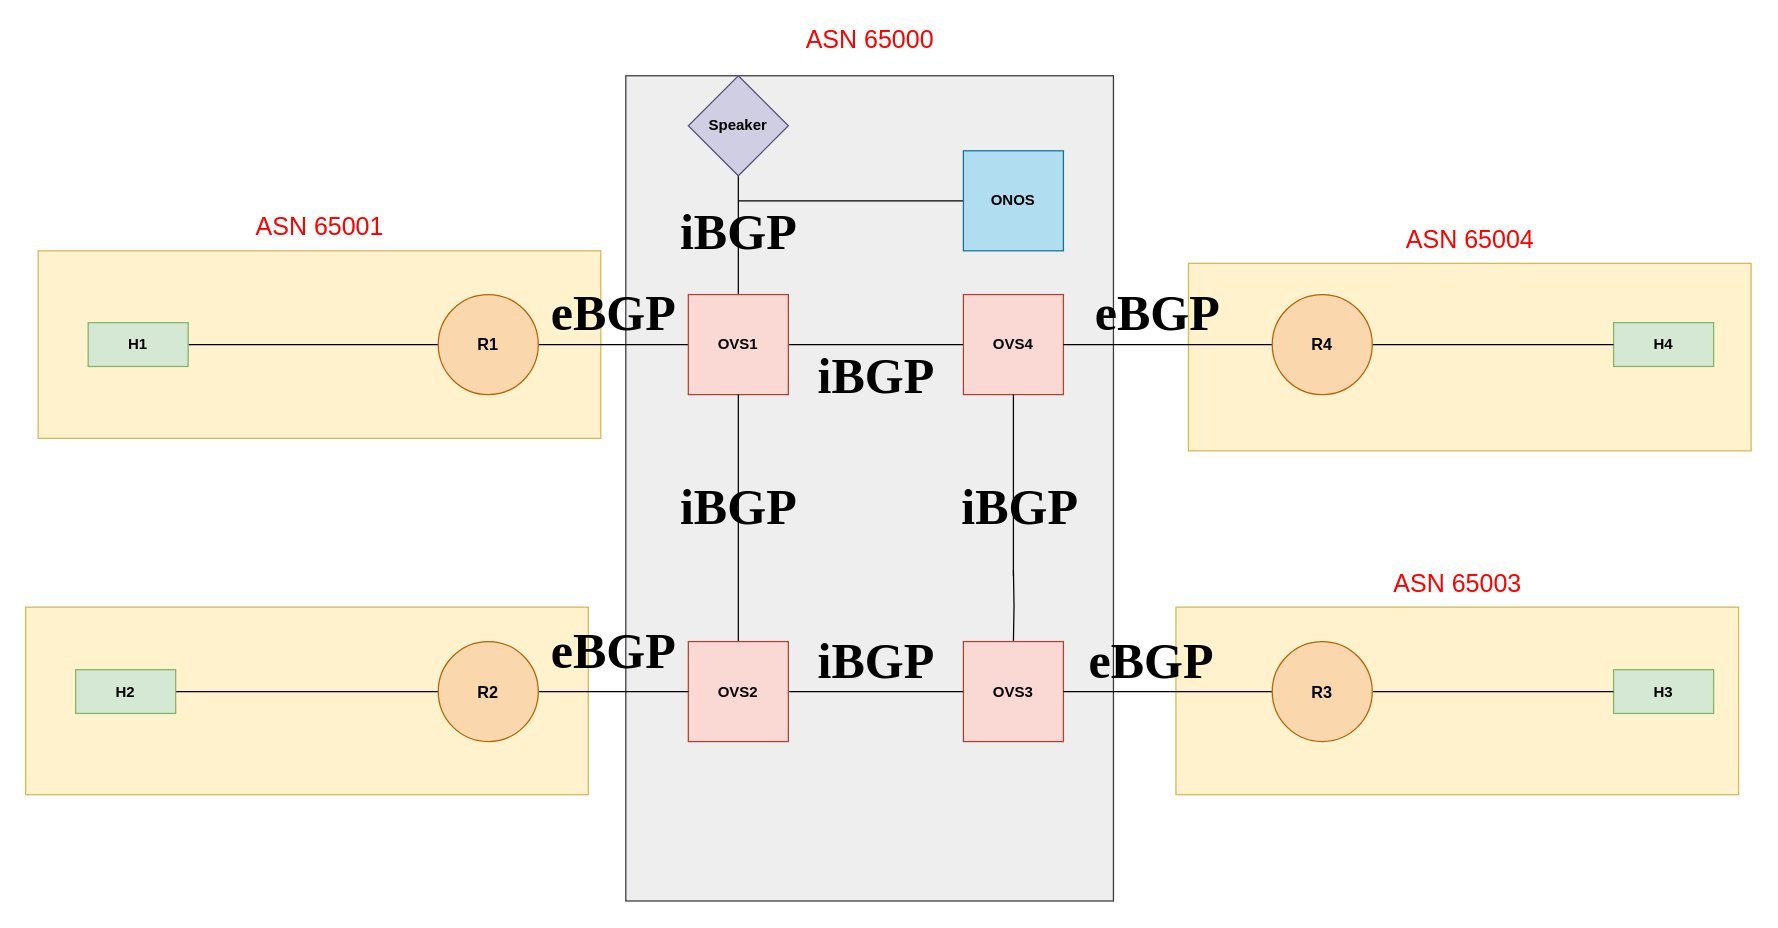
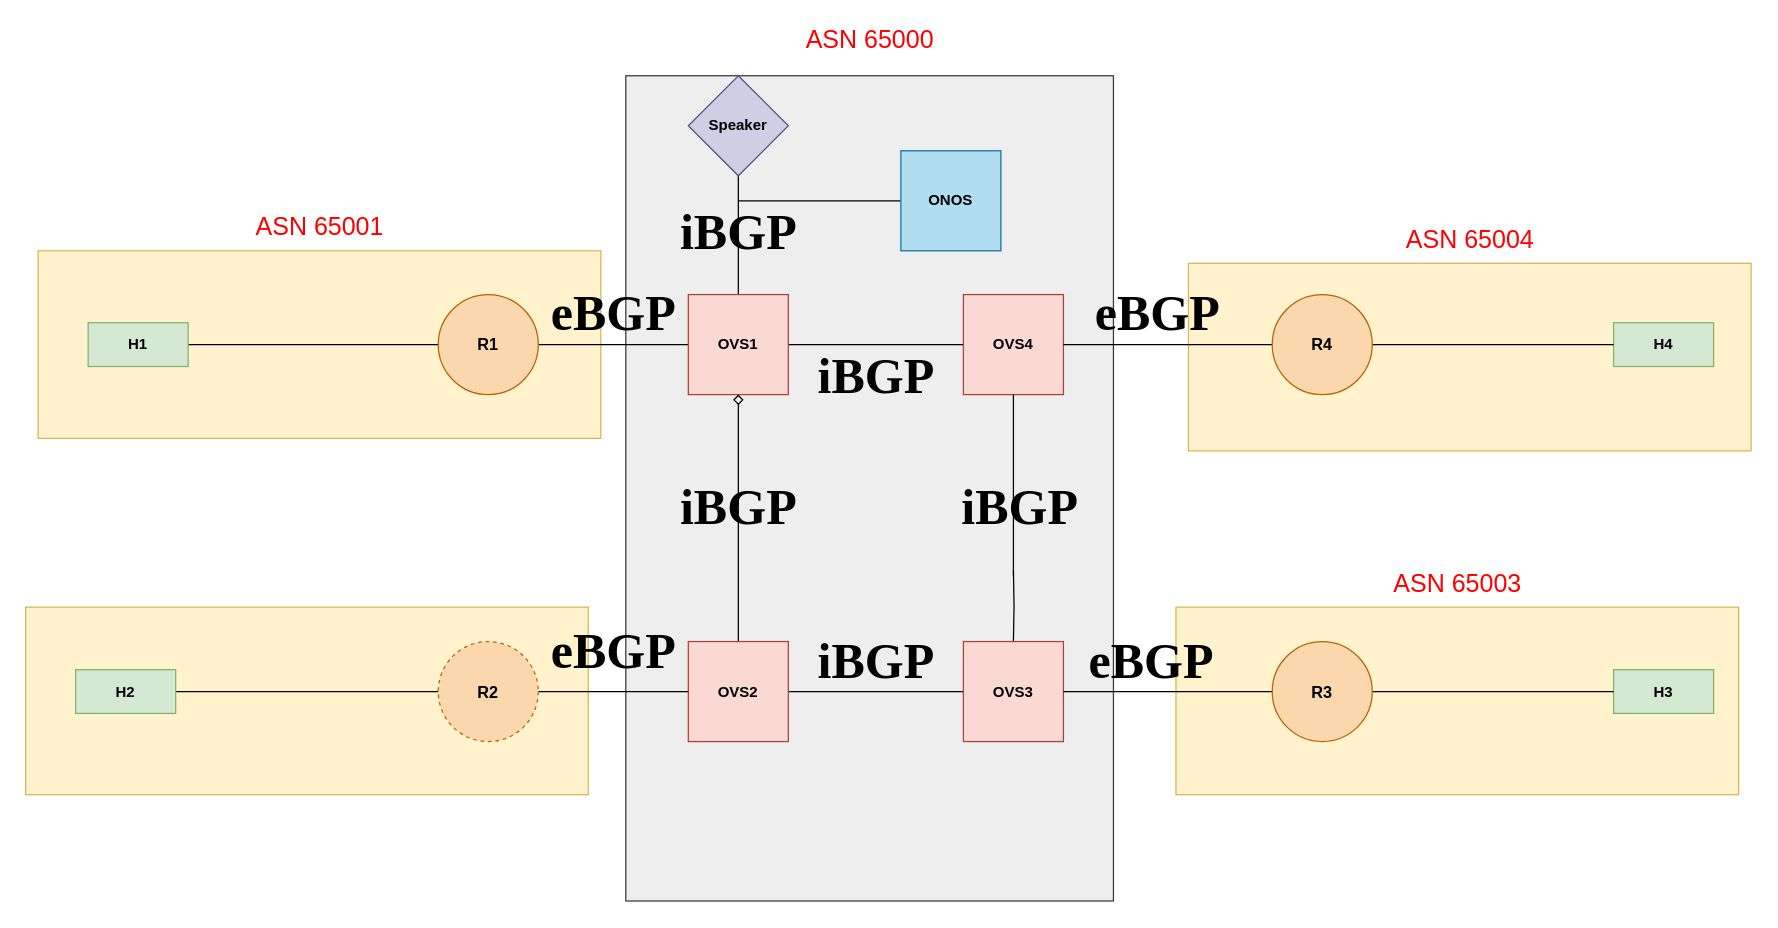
node "ONOS": moved (1013, 201) -> (951, 201)
edge "OVS1" -- "OVS2": arrowhead none -> diamond
node "R2": style solid -> dashed
